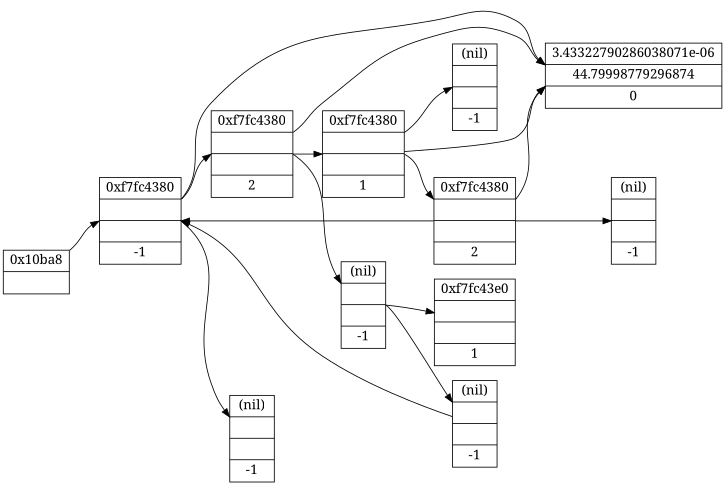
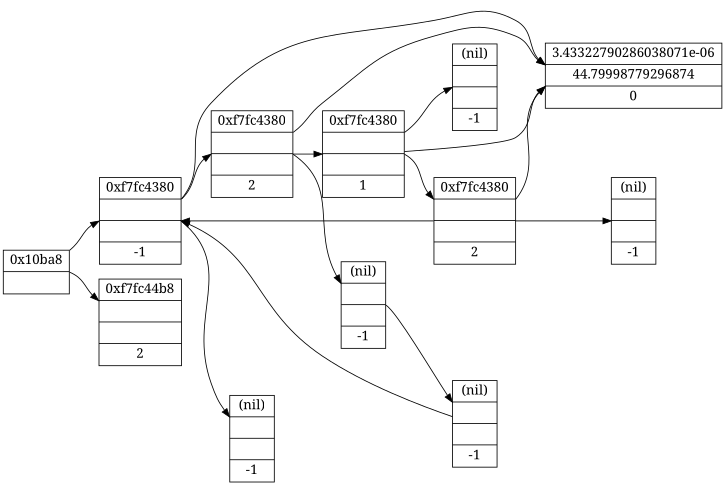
node "0xf7fc44b8": added
node "0xf7fc43e0": removed
